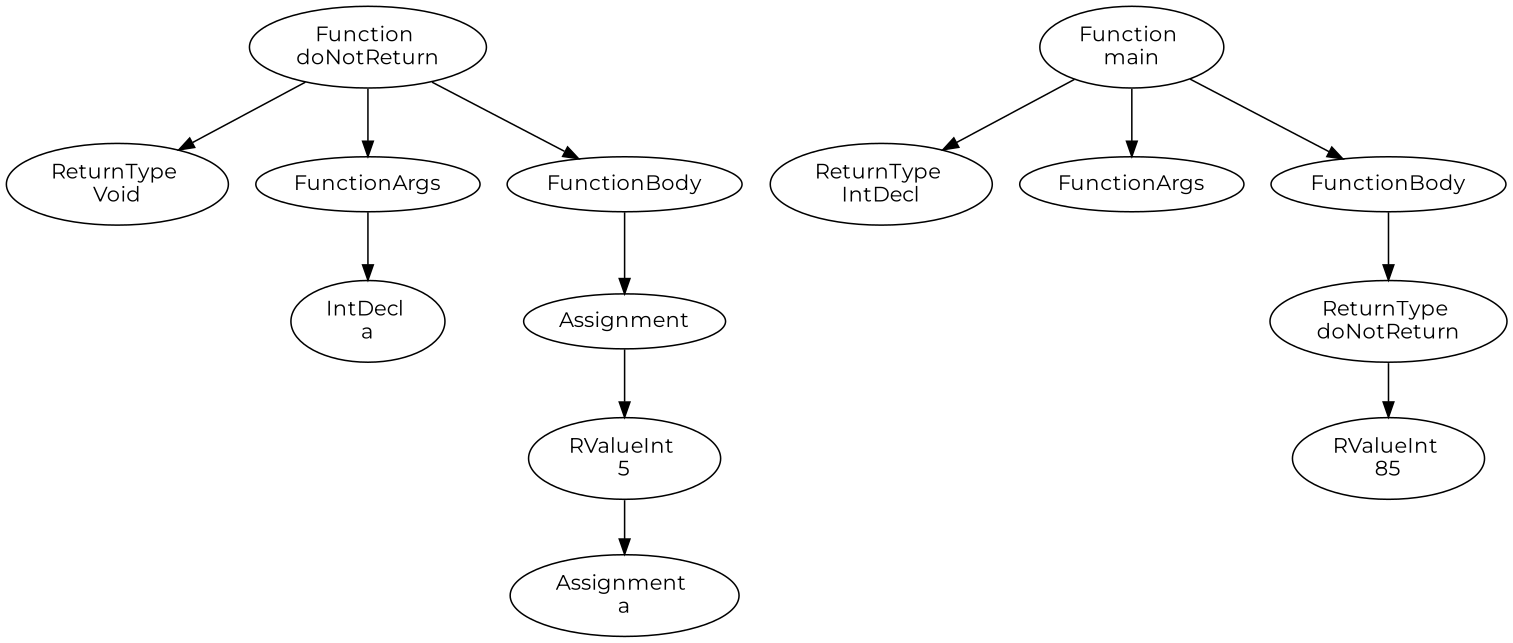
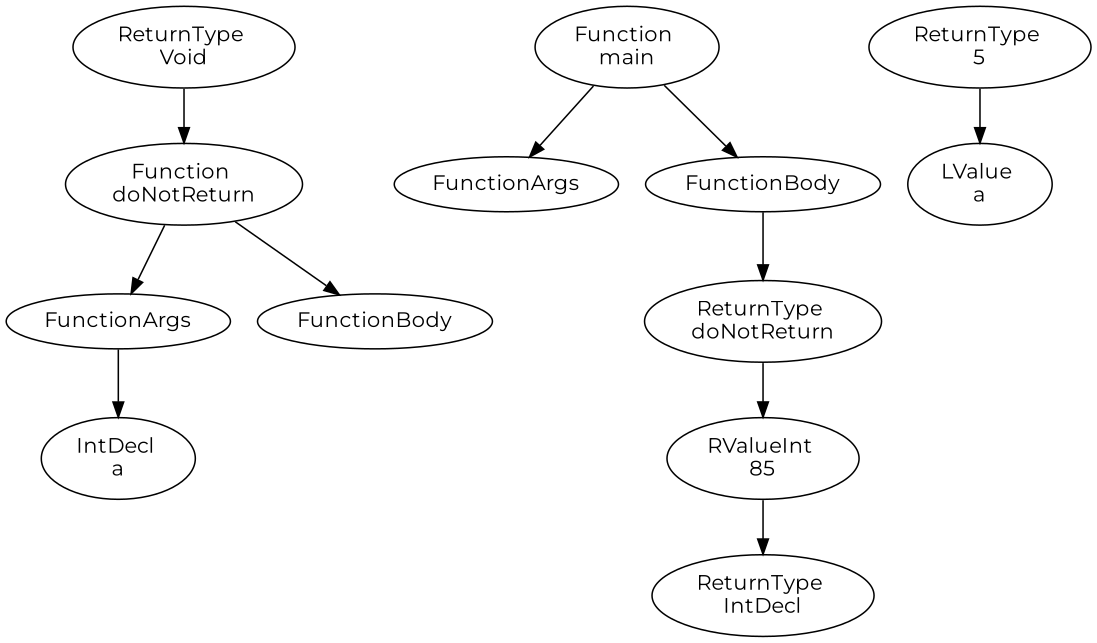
edge "Function main" -> "ReturnType IntDecl": now "RValueInt 85" -> "ReturnType IntDecl"
edge "Function doNotReturn" -> "ReturnType Void": reversed
node "Assignment": removed
node "RValueInt 5": label "RValueInt 5" -> "ReturnType 5"
node "Assignment a": label "Assignment a" -> "LValue a"
